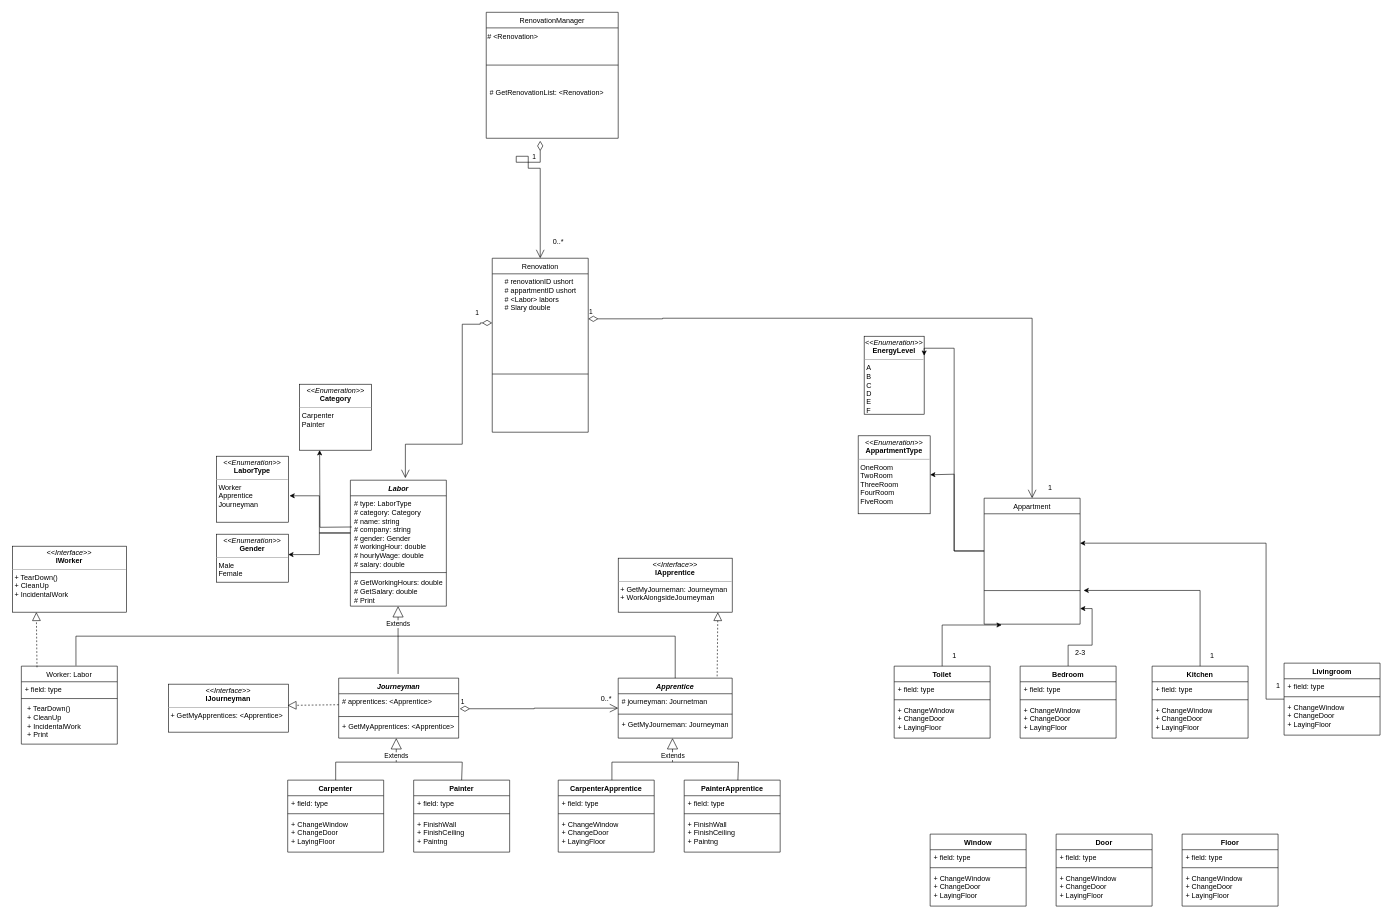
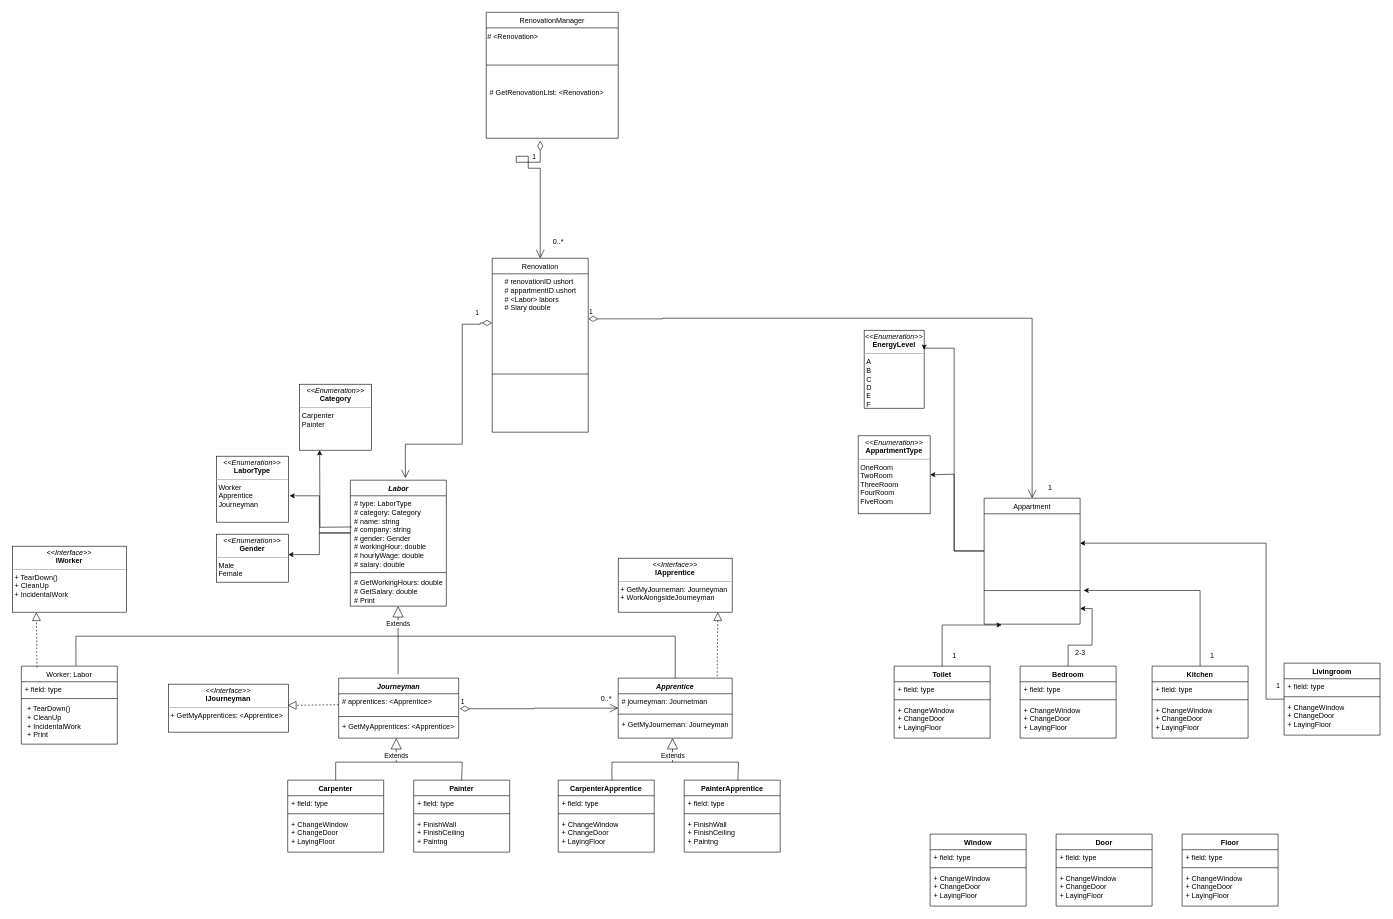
node "<<Enumeration>> EnergyLevel A B C D E F": moved (894, 375) -> (894, 369)
